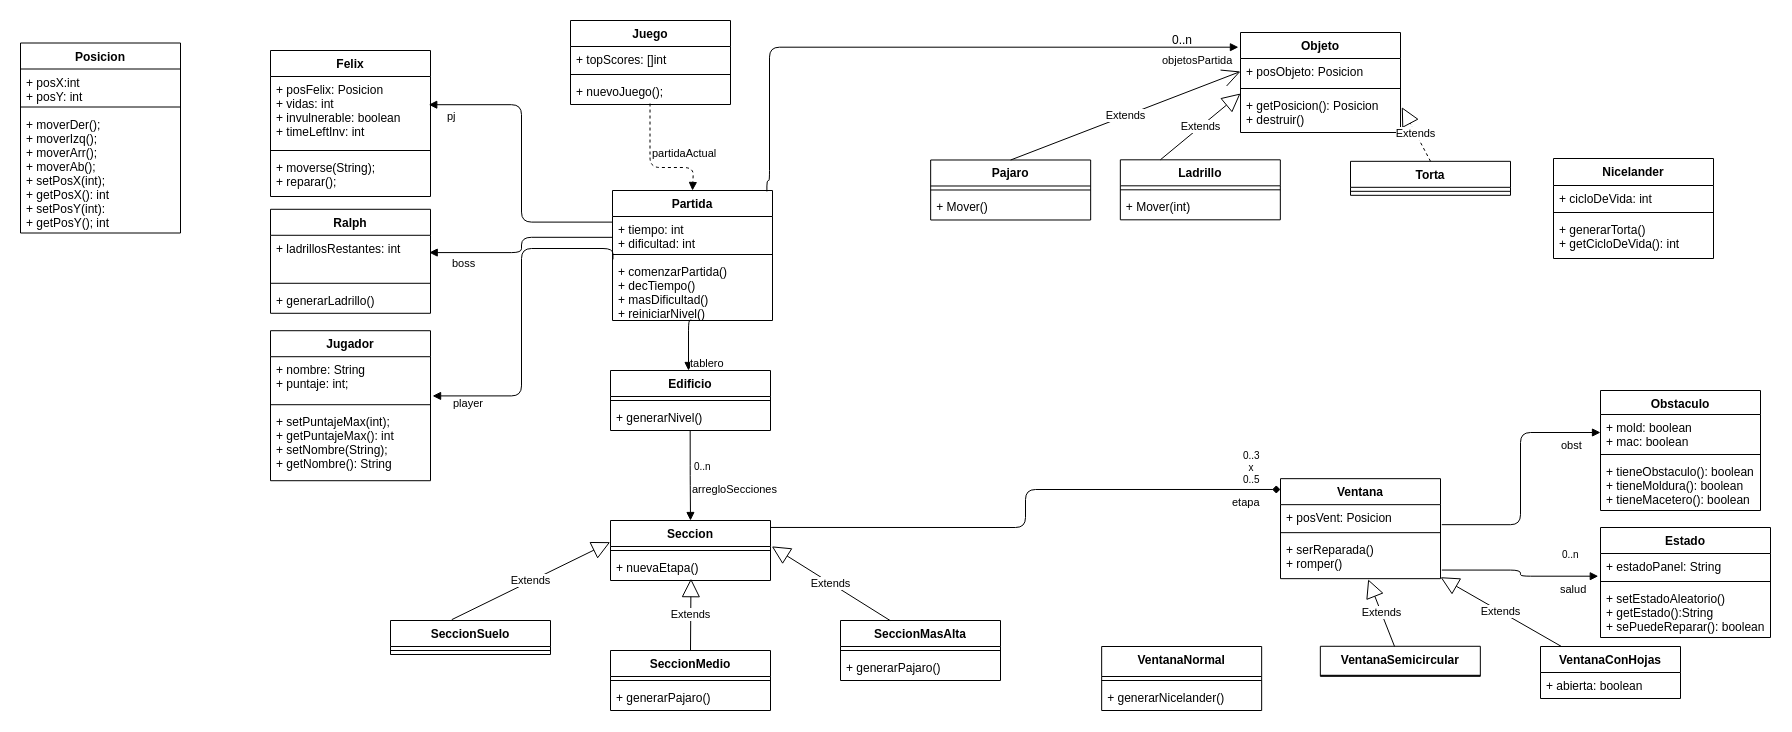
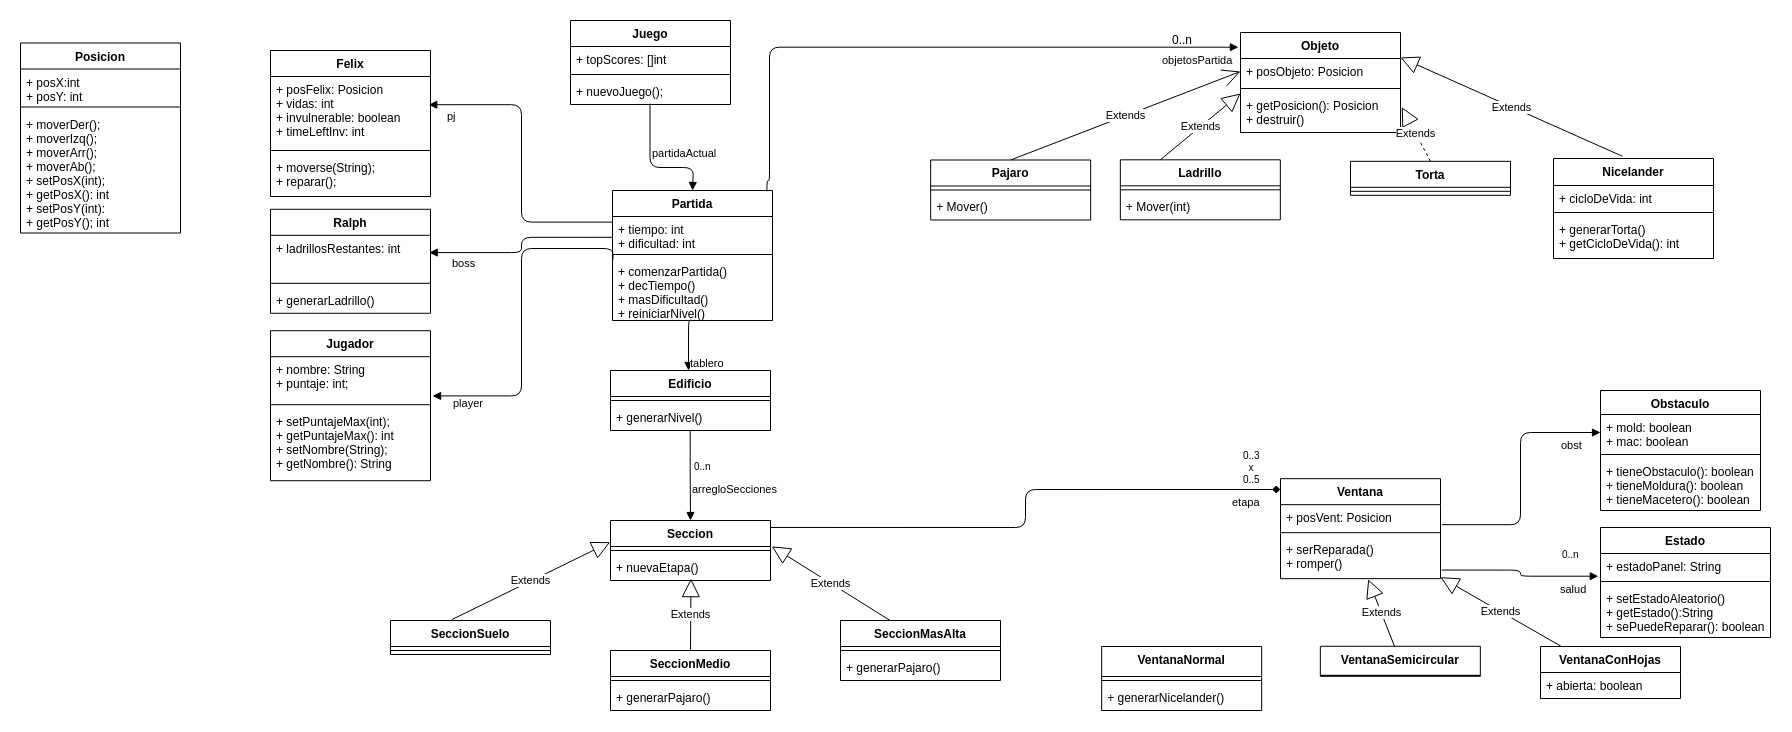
edge "Nicelander" -> "Objeto": added, label "Extends"
edge "+ nuevoJuego();" -> "Partida": style dashed -> solid
